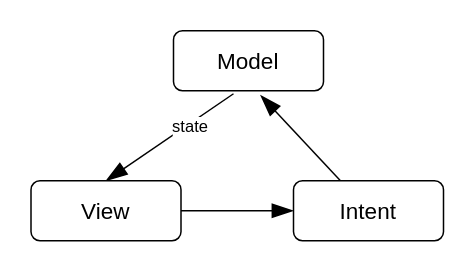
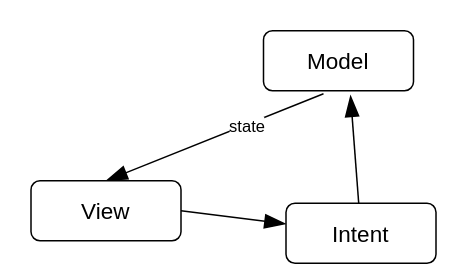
node "Model": moved (248, 61) -> (338, 61)
node "Intent": moved (368, 211) -> (361, 233)
